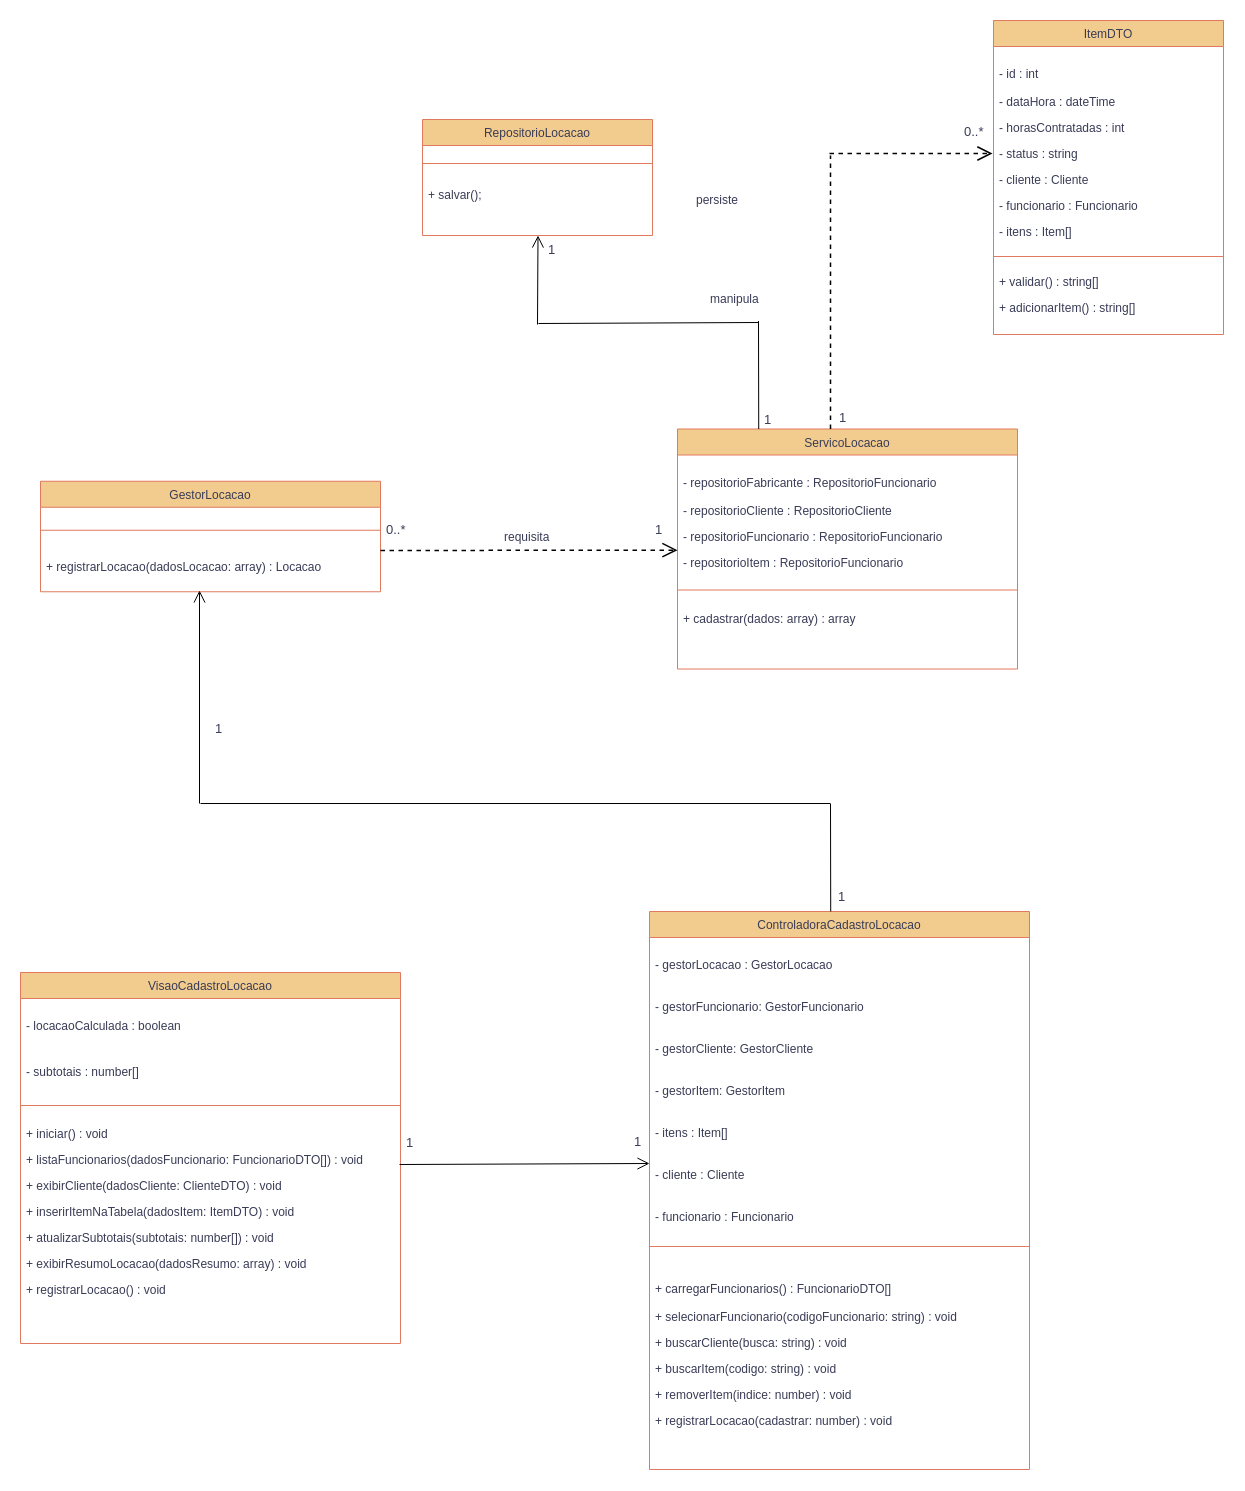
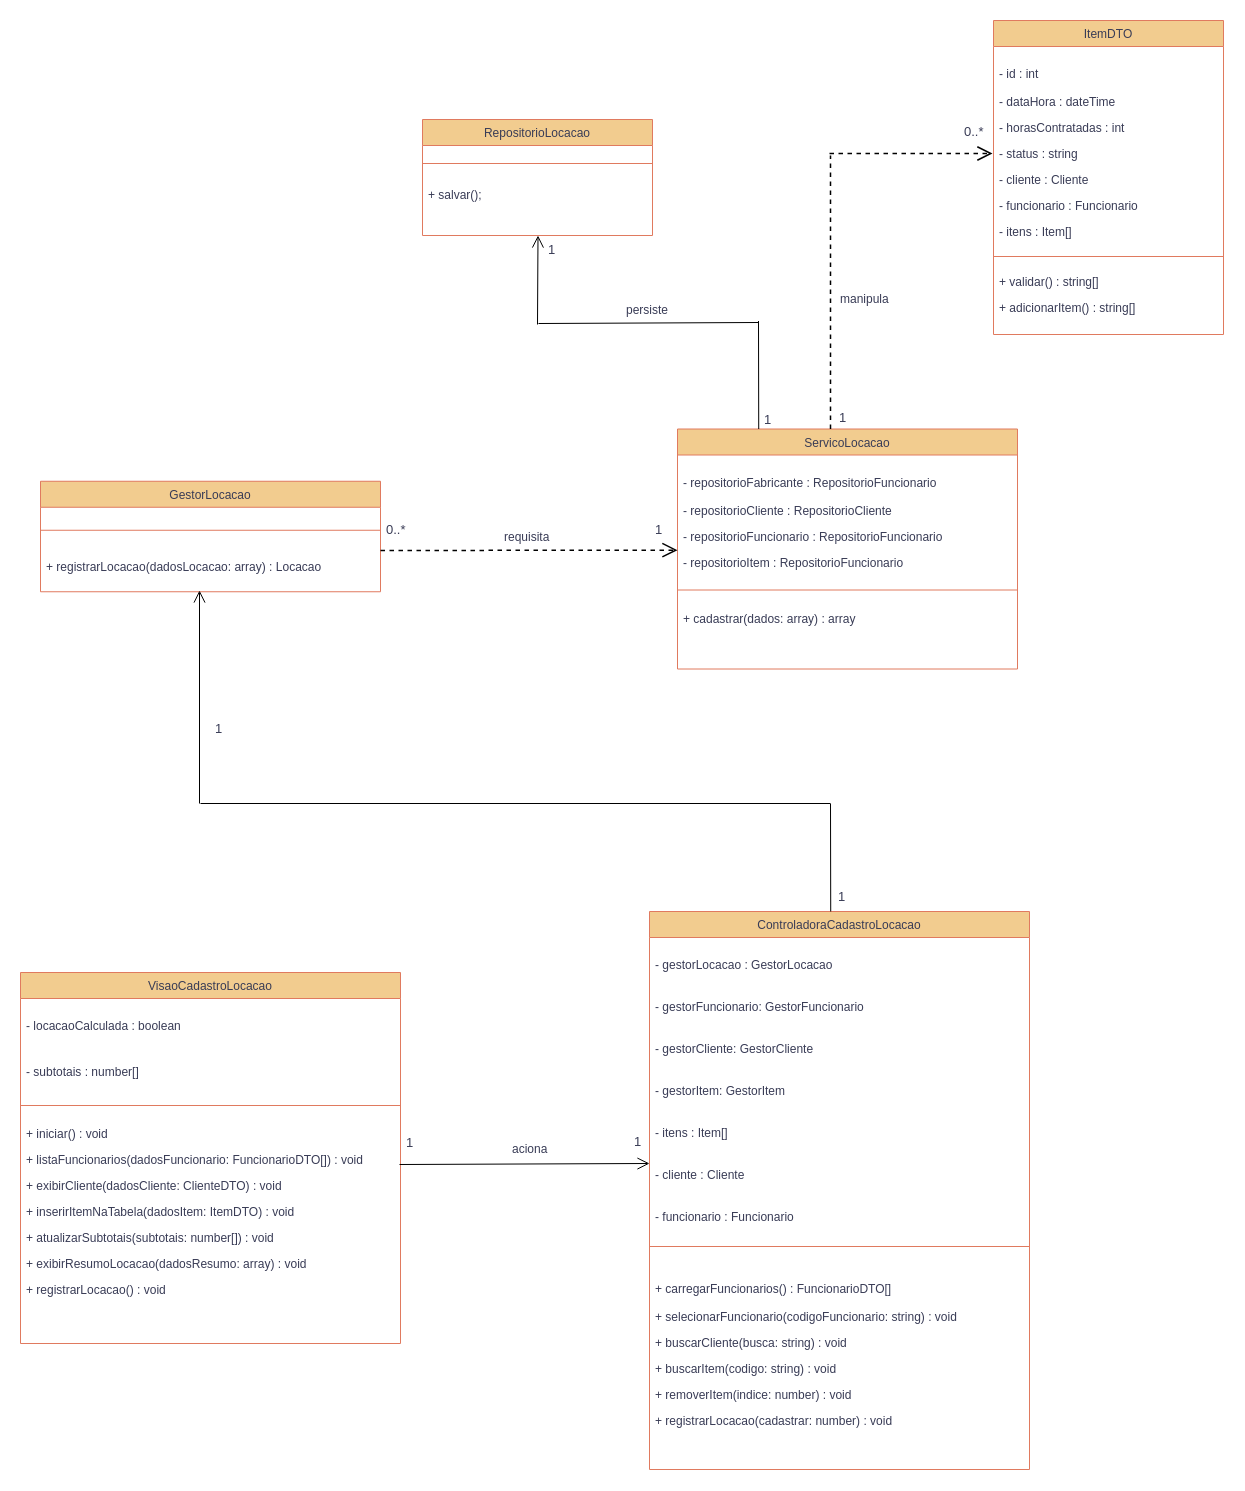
node "persiste": moved (722, 200) -> (652, 310)
node "manipula": moved (739, 299) -> (869, 299)
node "aciona": added
